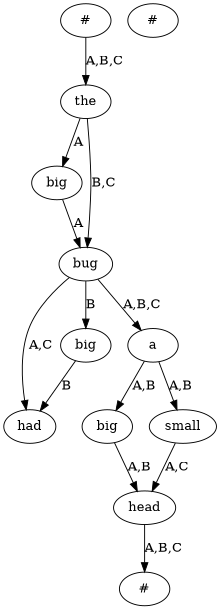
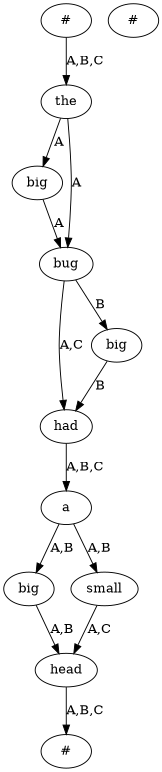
edge "the" -> "bug": label "B,C" -> "A"
edge "bug" -> "a": now "had" -> "a"
